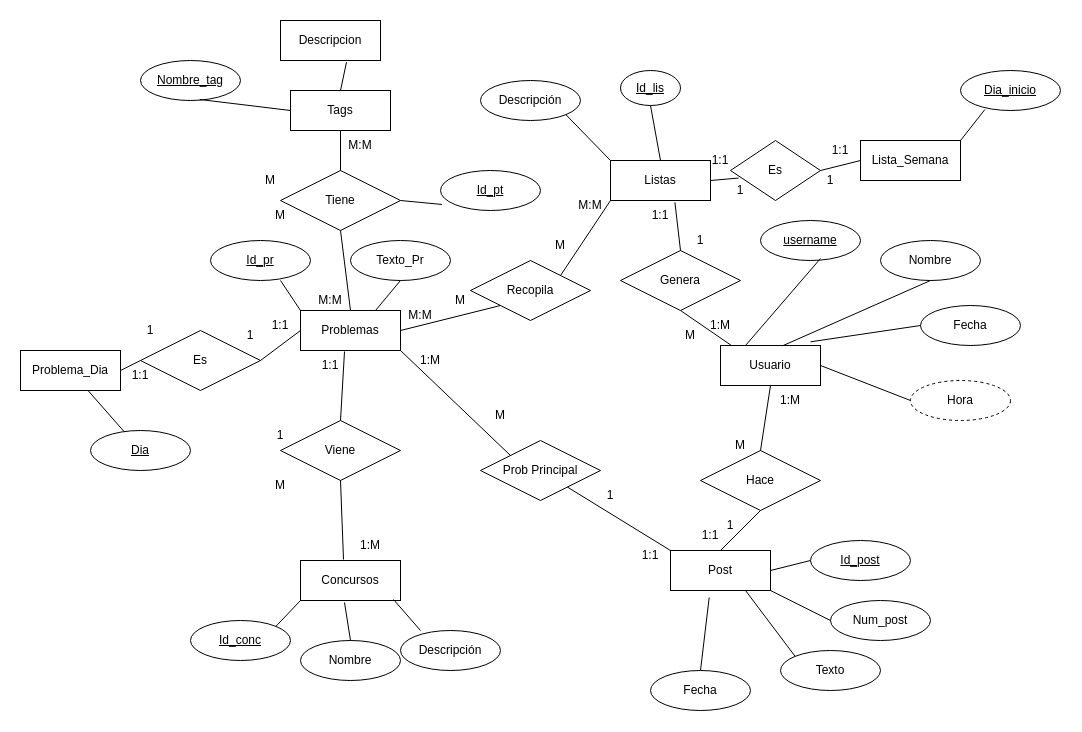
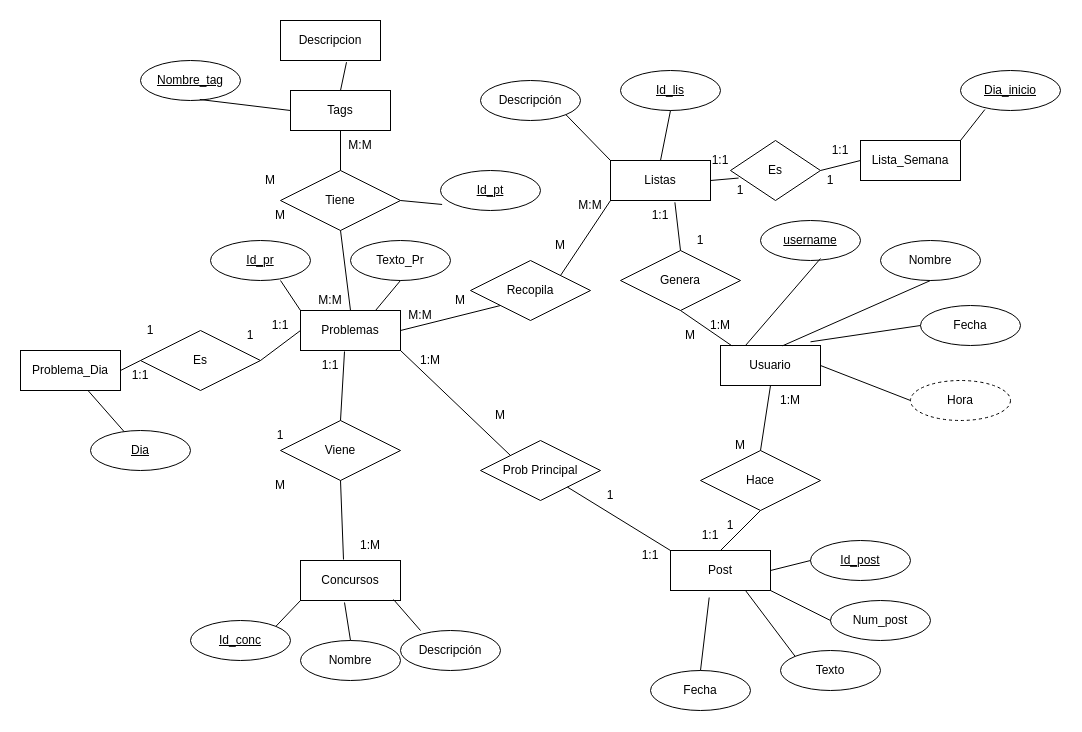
node "Id_lis": size 60x35 -> 100x40
